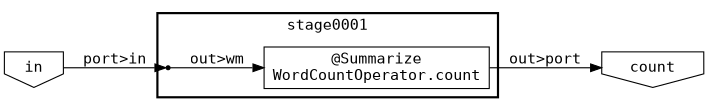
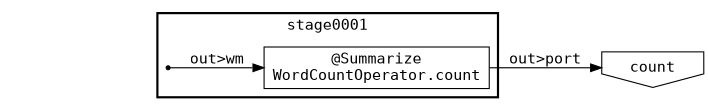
node "in": removed
